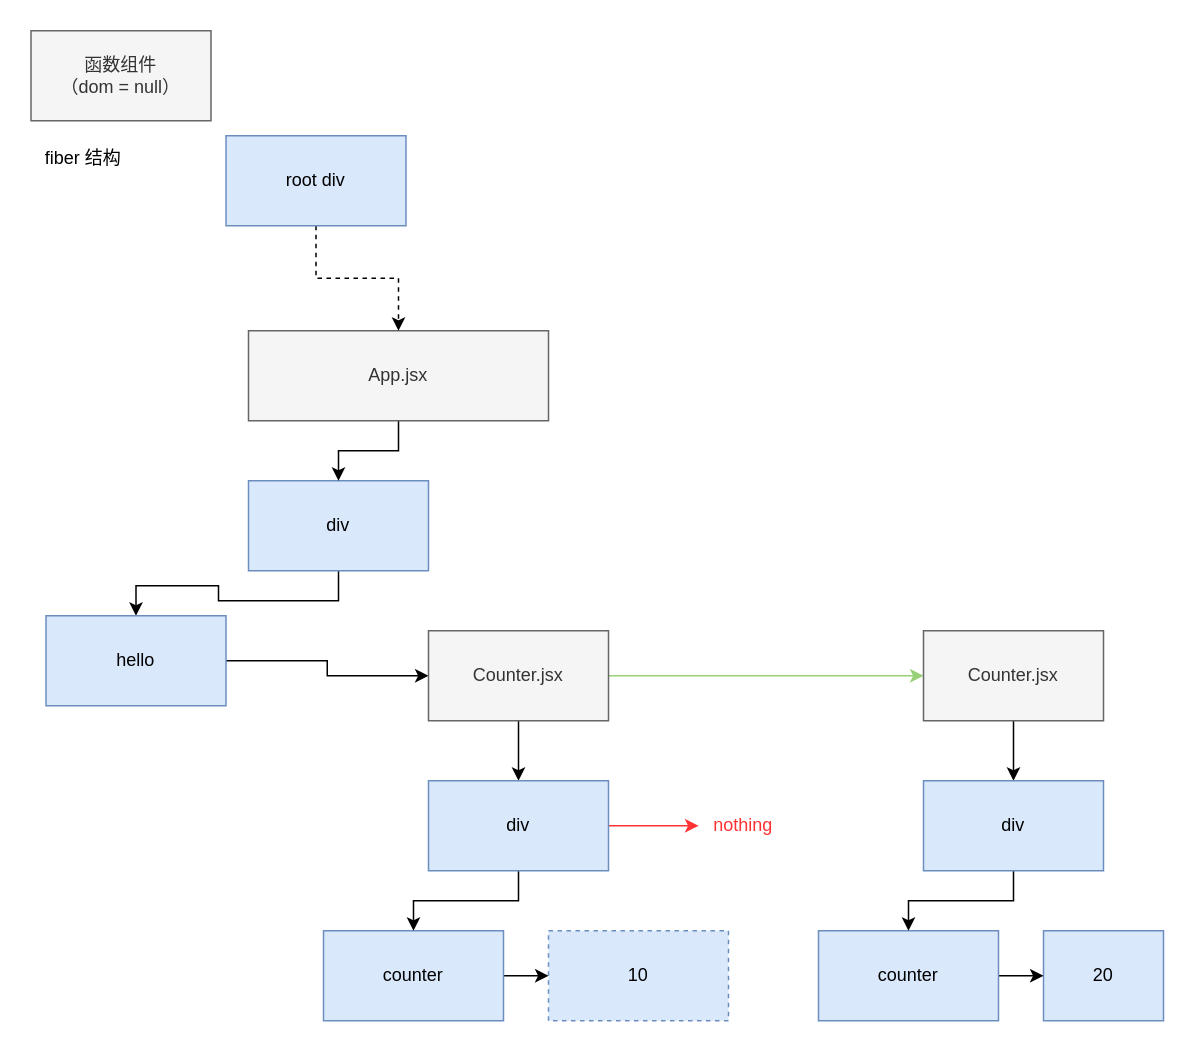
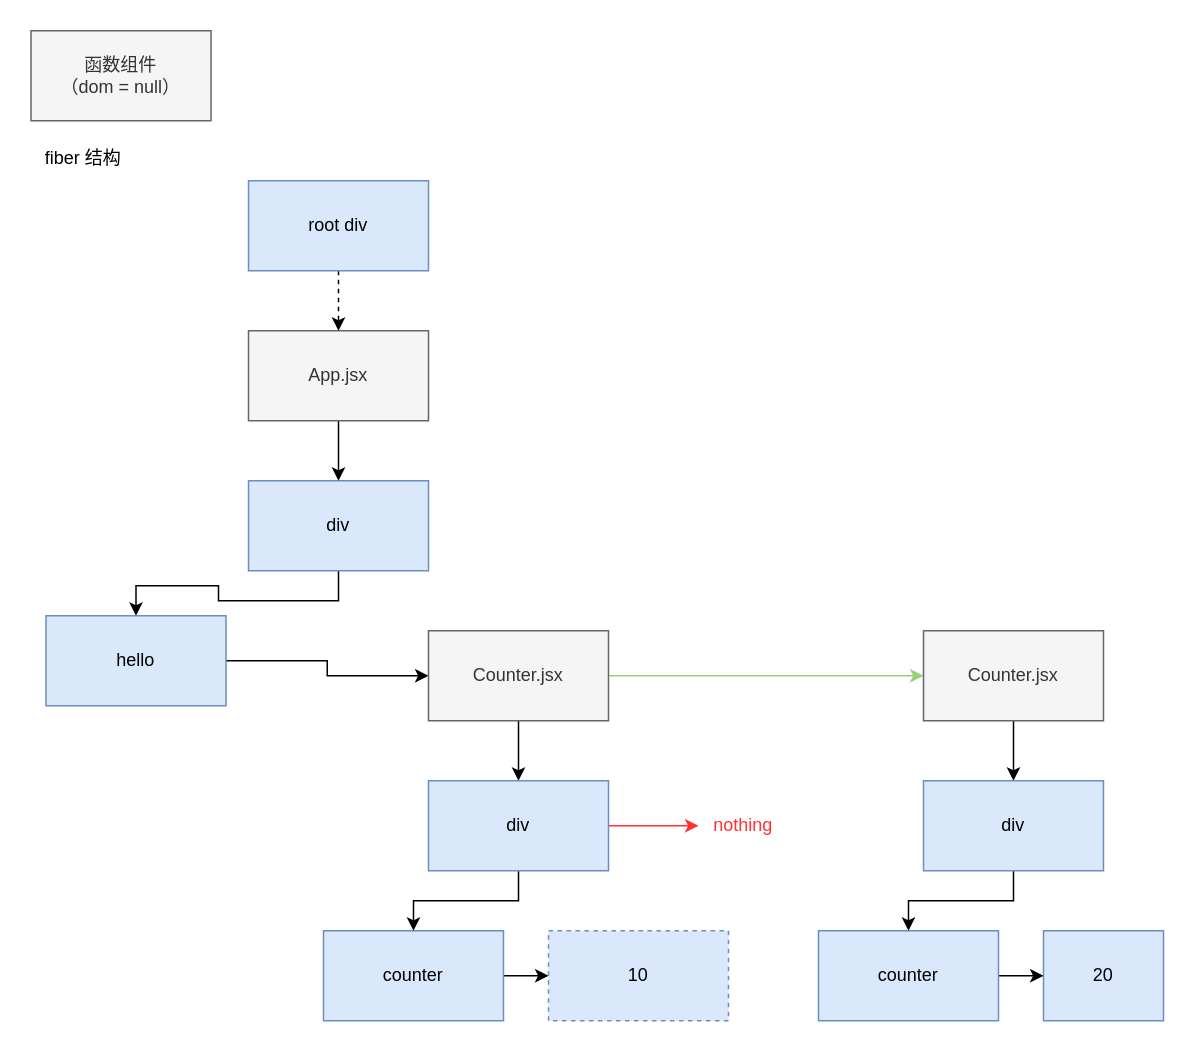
node "root div": moved (316, 181) -> (338, 226)
node "App.jsx": size 300x90 -> 180x90
